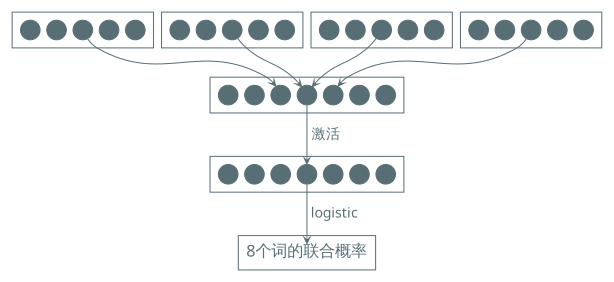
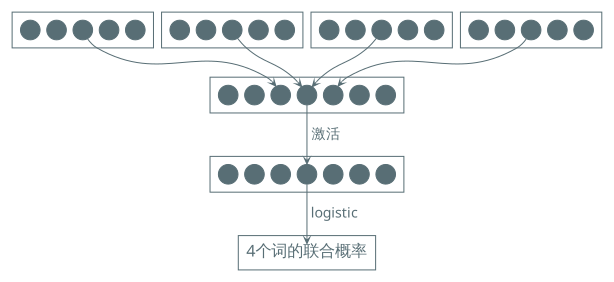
node "8个词的联合概率": label "8个词的联合概率" -> "4个词的联合概率"
